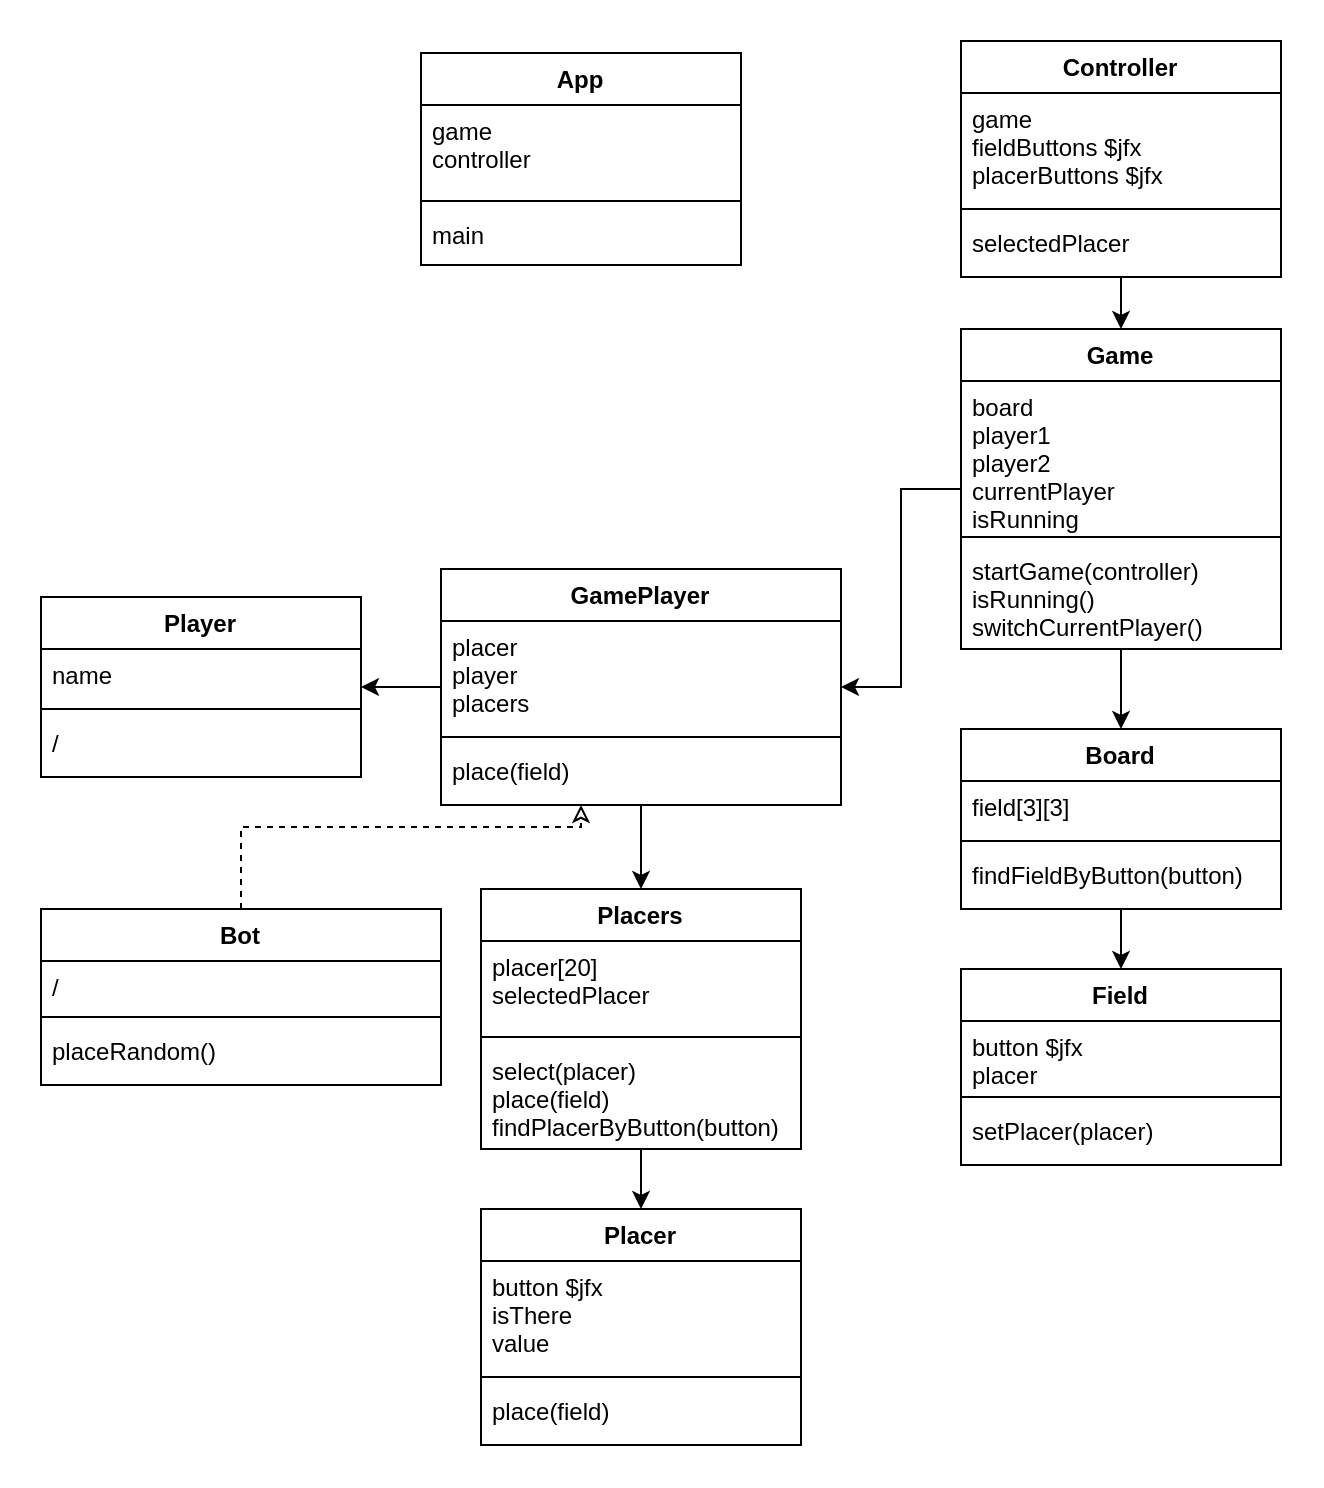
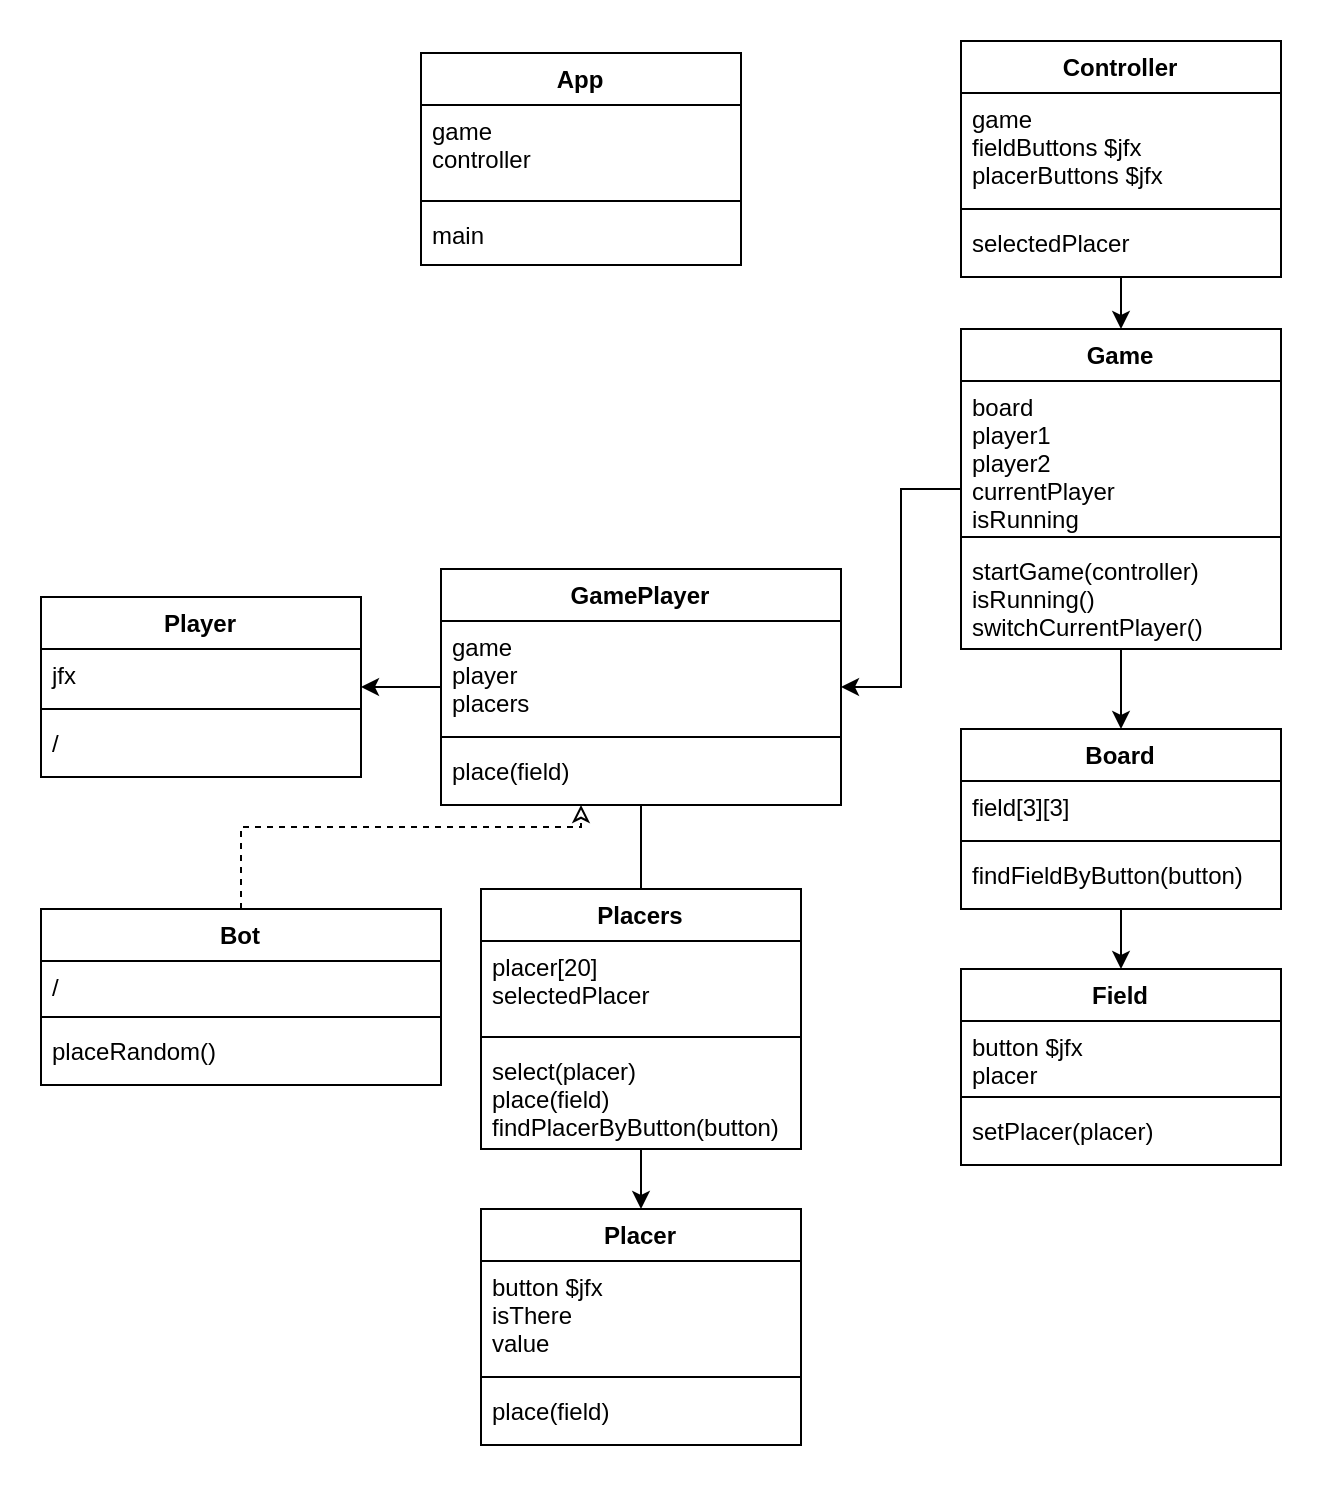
node "placer player placers": label "placer player placers" -> "game player placers"
node "name": label "name" -> "jfx"
edge "GamePlayer" -> "Placers": arrowhead classic -> none
